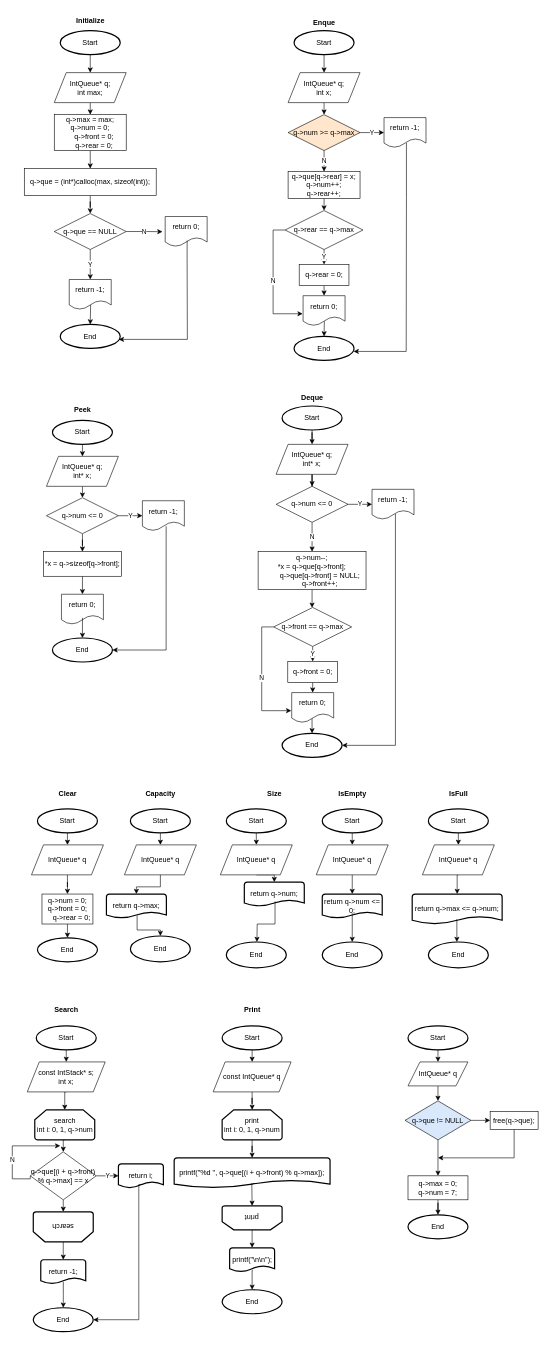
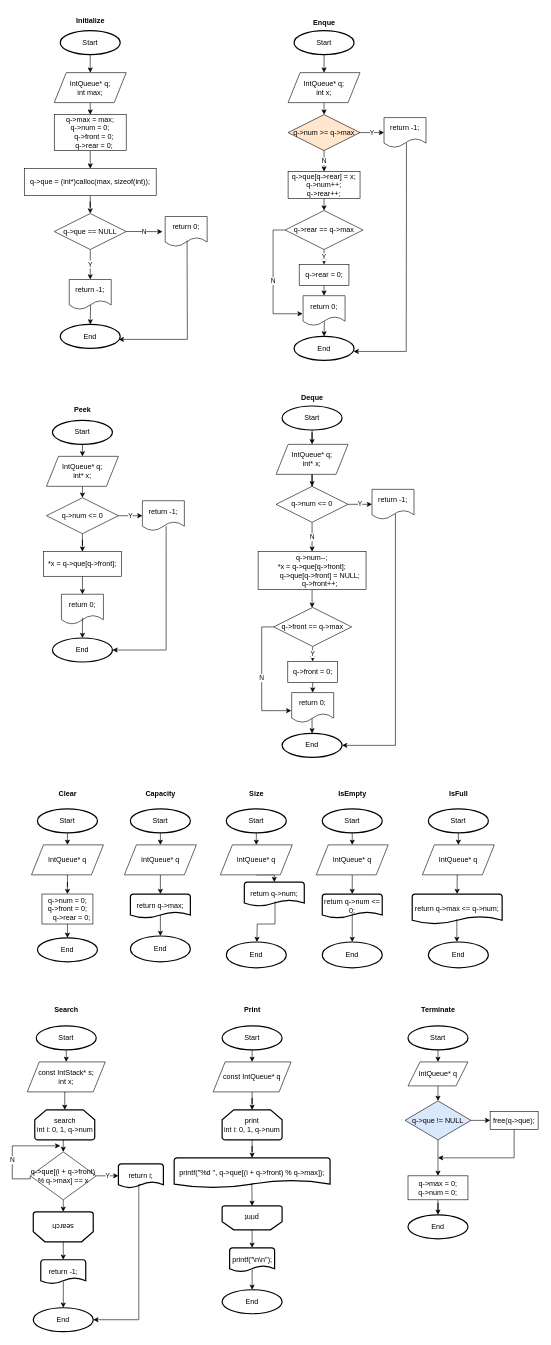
node "*x = q->sizeof[q->front];": label "*x = q->sizeof[q->front];" -> "*x = q->que[q->front];"
node "Size": moved (275, 794) -> (257, 794)
node "return q->max;": moved (137, 906) -> (161, 906)
node "Terminate": added
node "q->max = 0; q->num = 7;": label "q->max = 0; q->num = 7;" -> "q->max = 0; q->num = 0;"
